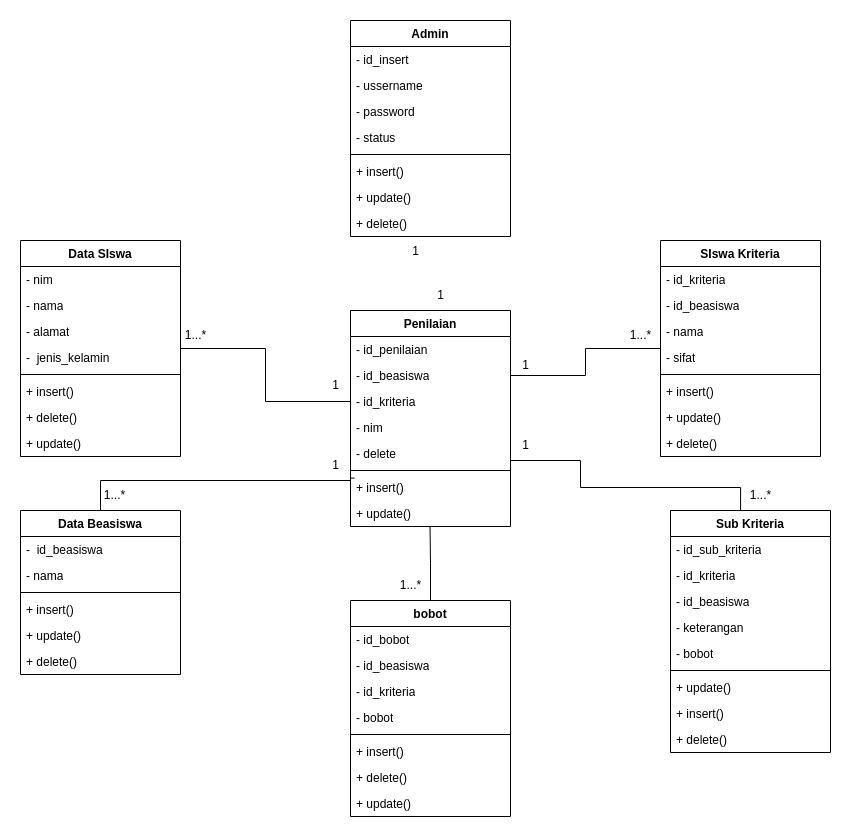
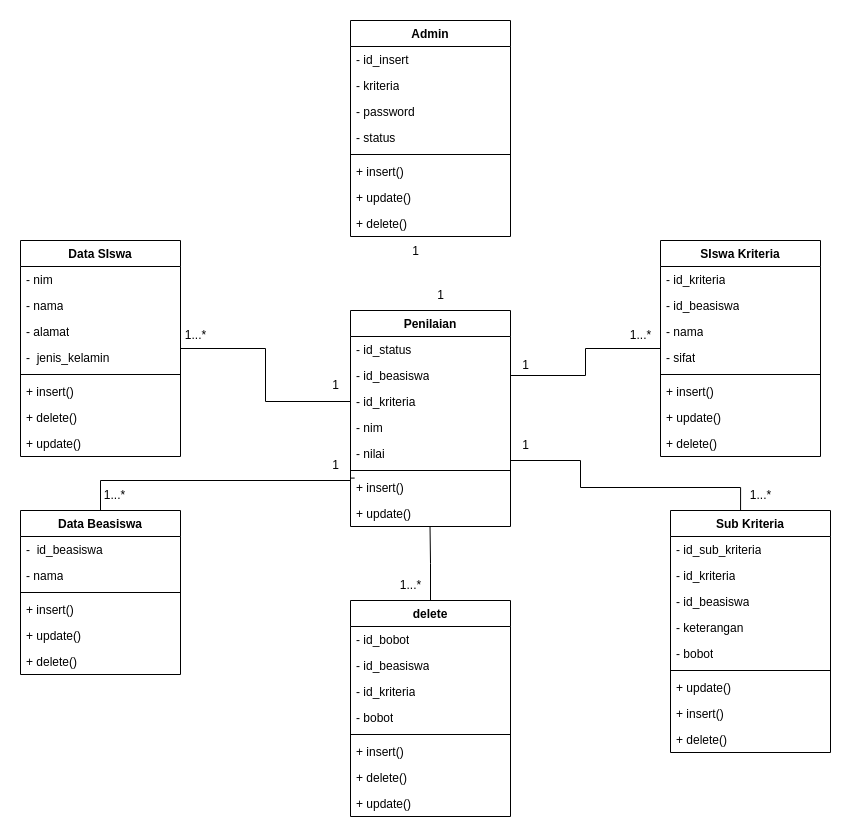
node "- ussername": label "- ussername" -> "- kriteria"
node "- id_penilaian": label "- id_penilaian" -> "- id_status"
node "- delete": label "- delete" -> "- nilai"
node "bobot": label "bobot" -> "delete"
